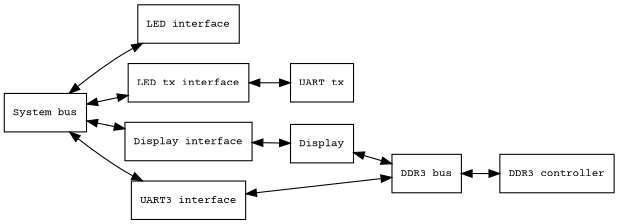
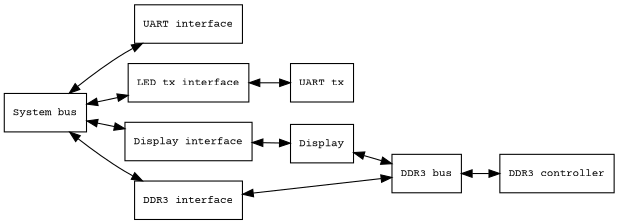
node "LED interface": label "LED interface" -> "UART interface"
node "UART3 interface": label "UART3 interface" -> "DDR3 interface"
